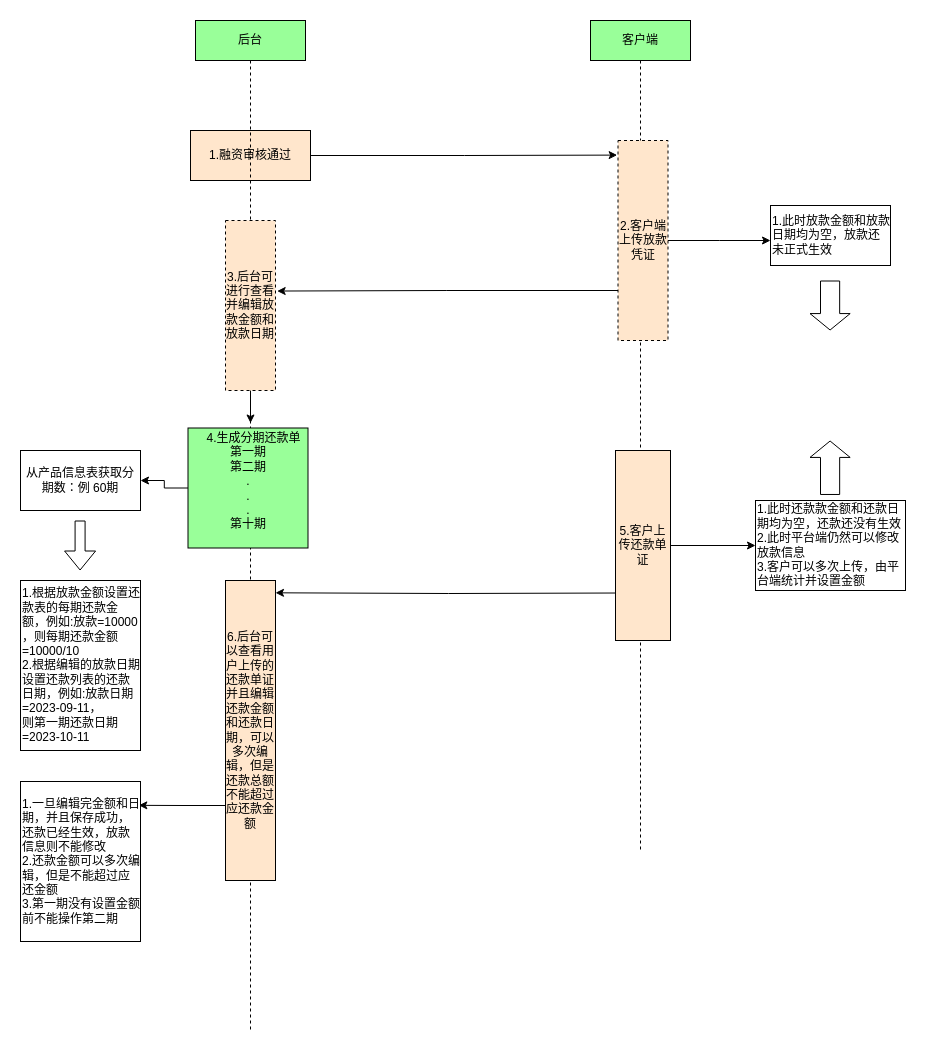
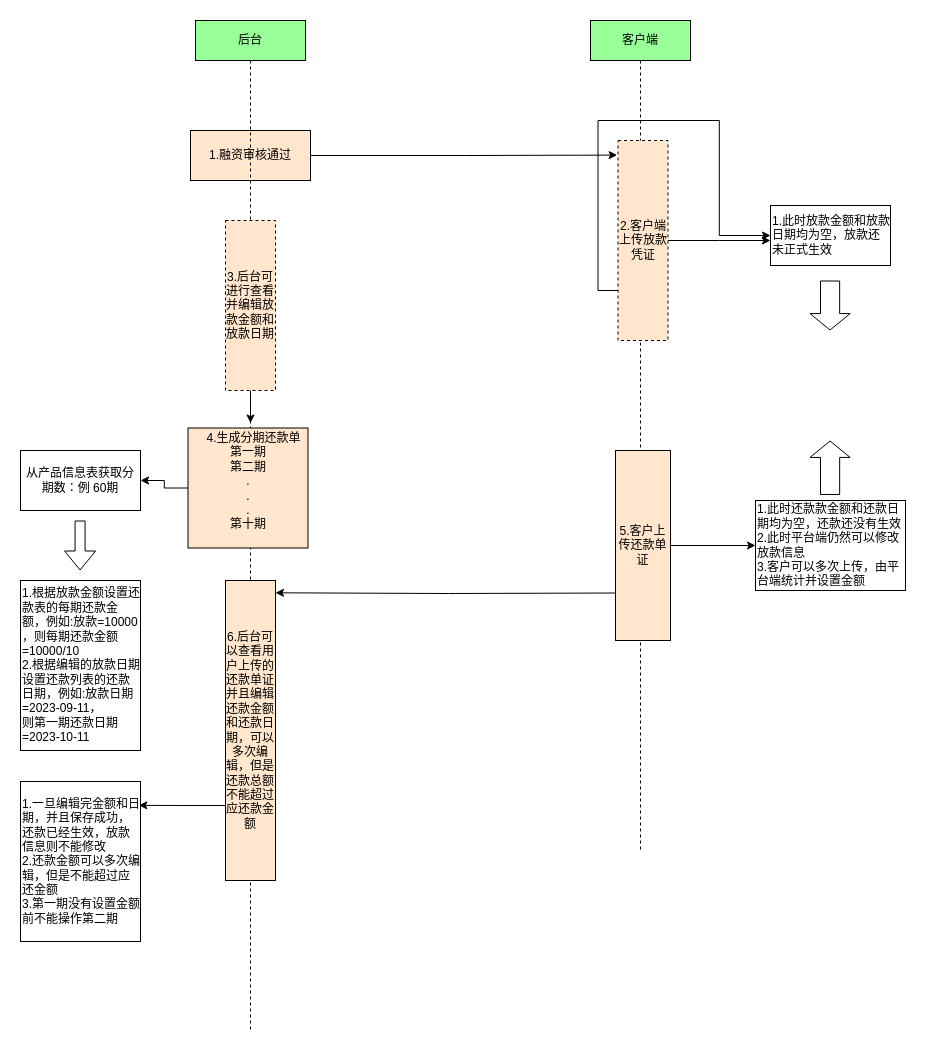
edge "2.客户端上传放款凭证" -> "3.后台可进行查看并编辑放款金额和放款日期": now "2.客户端上传放款凭证" -> "1.此时放款金额和放款日期均为空，放款还未正式生效"
node "第一期 第二期 . . . 第十期": fillcolor #99ff99 -> #ffe6cc
